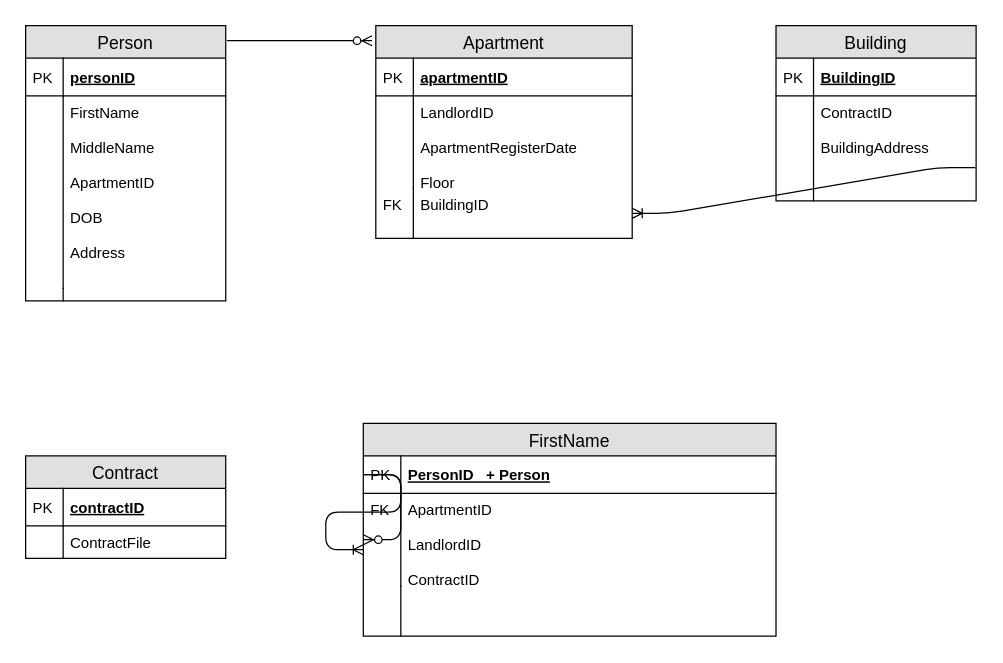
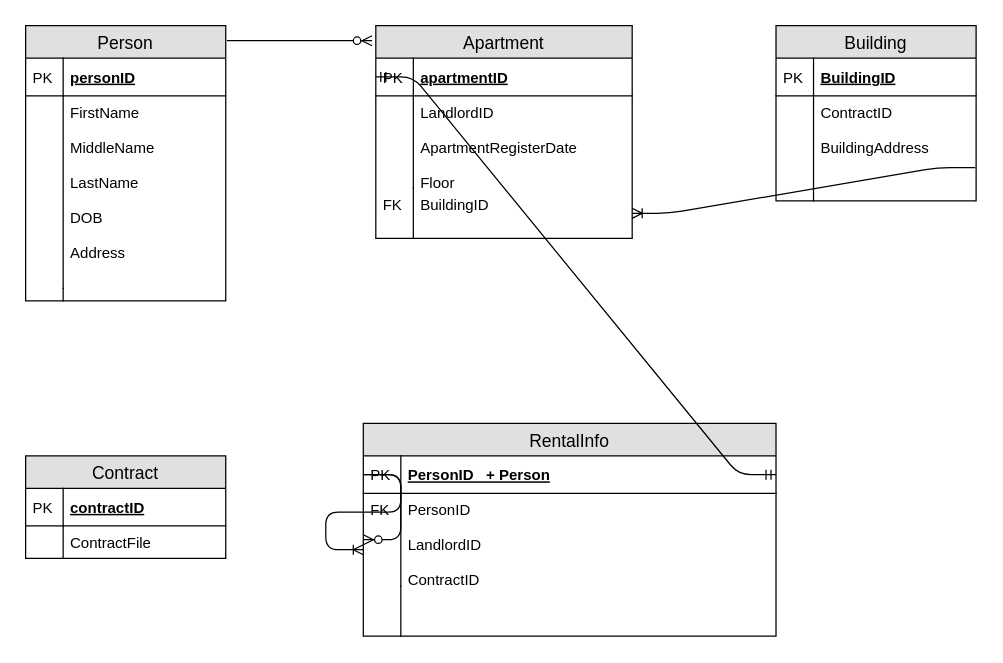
node "FirstName MiddleName ApartmentID DOB Address": label "FirstName MiddleName ApartmentID DOB Address" -> "FirstName MiddleName LastName DOB Address"
edge "apartmentID" -- "PersonID + Person": added
node "FirstName": label "FirstName" -> "RentalInfo"
node "ApartmentID LandlordID ContractID": label "ApartmentID LandlordID ContractID" -> "PersonID LandlordID ContractID"
